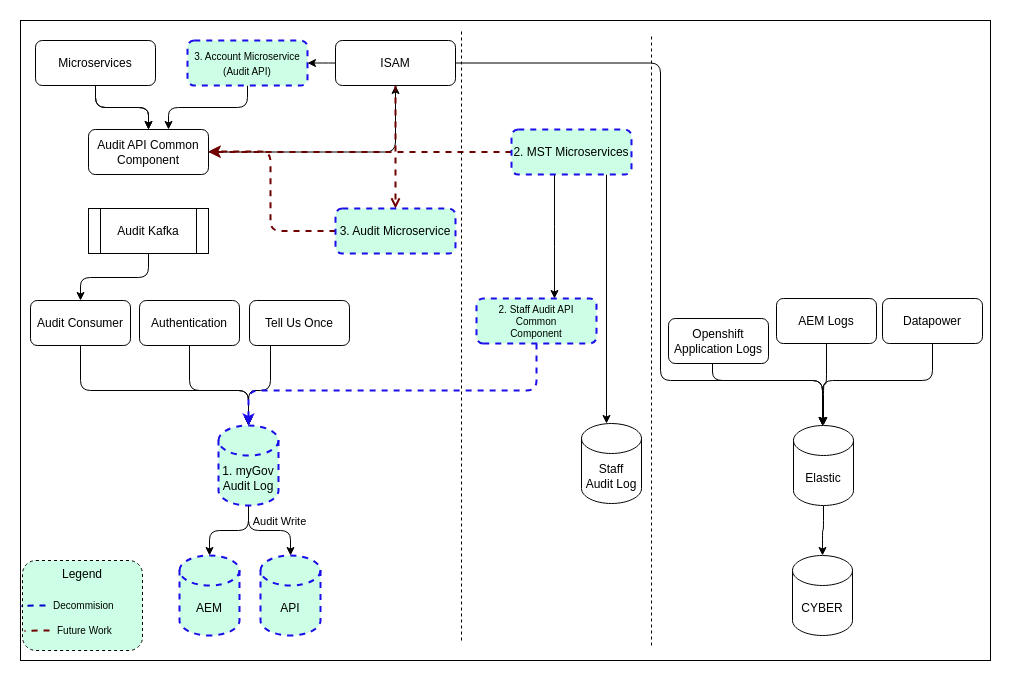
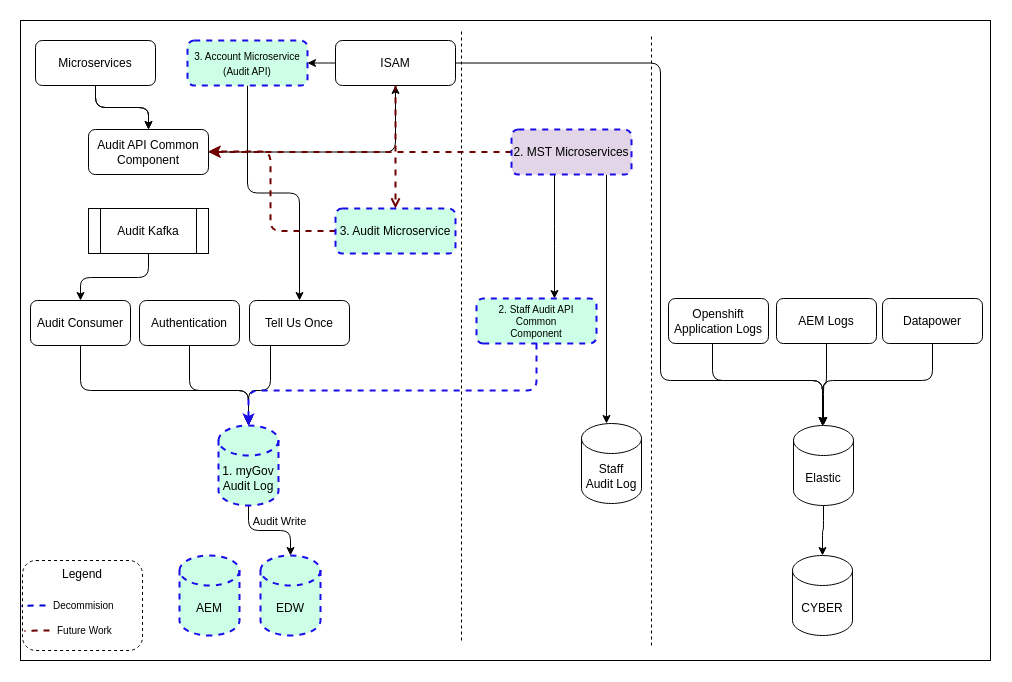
edge "3. Account Microservice (Audit API)" -> "Audit API Common Component": now "3. Account Microservice (Audit API)" -> "Tell Us Once"
node "2. MST Microservices": fillcolor #ccffe6 -> #e1d5e7
node "Openshift Application Logs": moved (719, 341) -> (719, 321)
edge "1. myGov Audit Log" -> "AEM": removed
node "Legend": fillcolor #ccffe6 -> #ffffff
node "API": label "API" -> "EDW"
